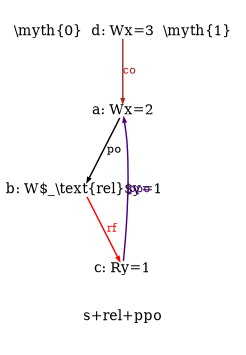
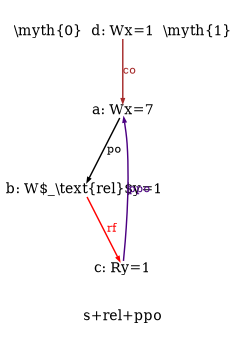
node "d: Wx=3": label "d: Wx=3" -> "d: Wx=1"
node "a: Wx=2": label "a: Wx=2" -> "a: Wx=7"
